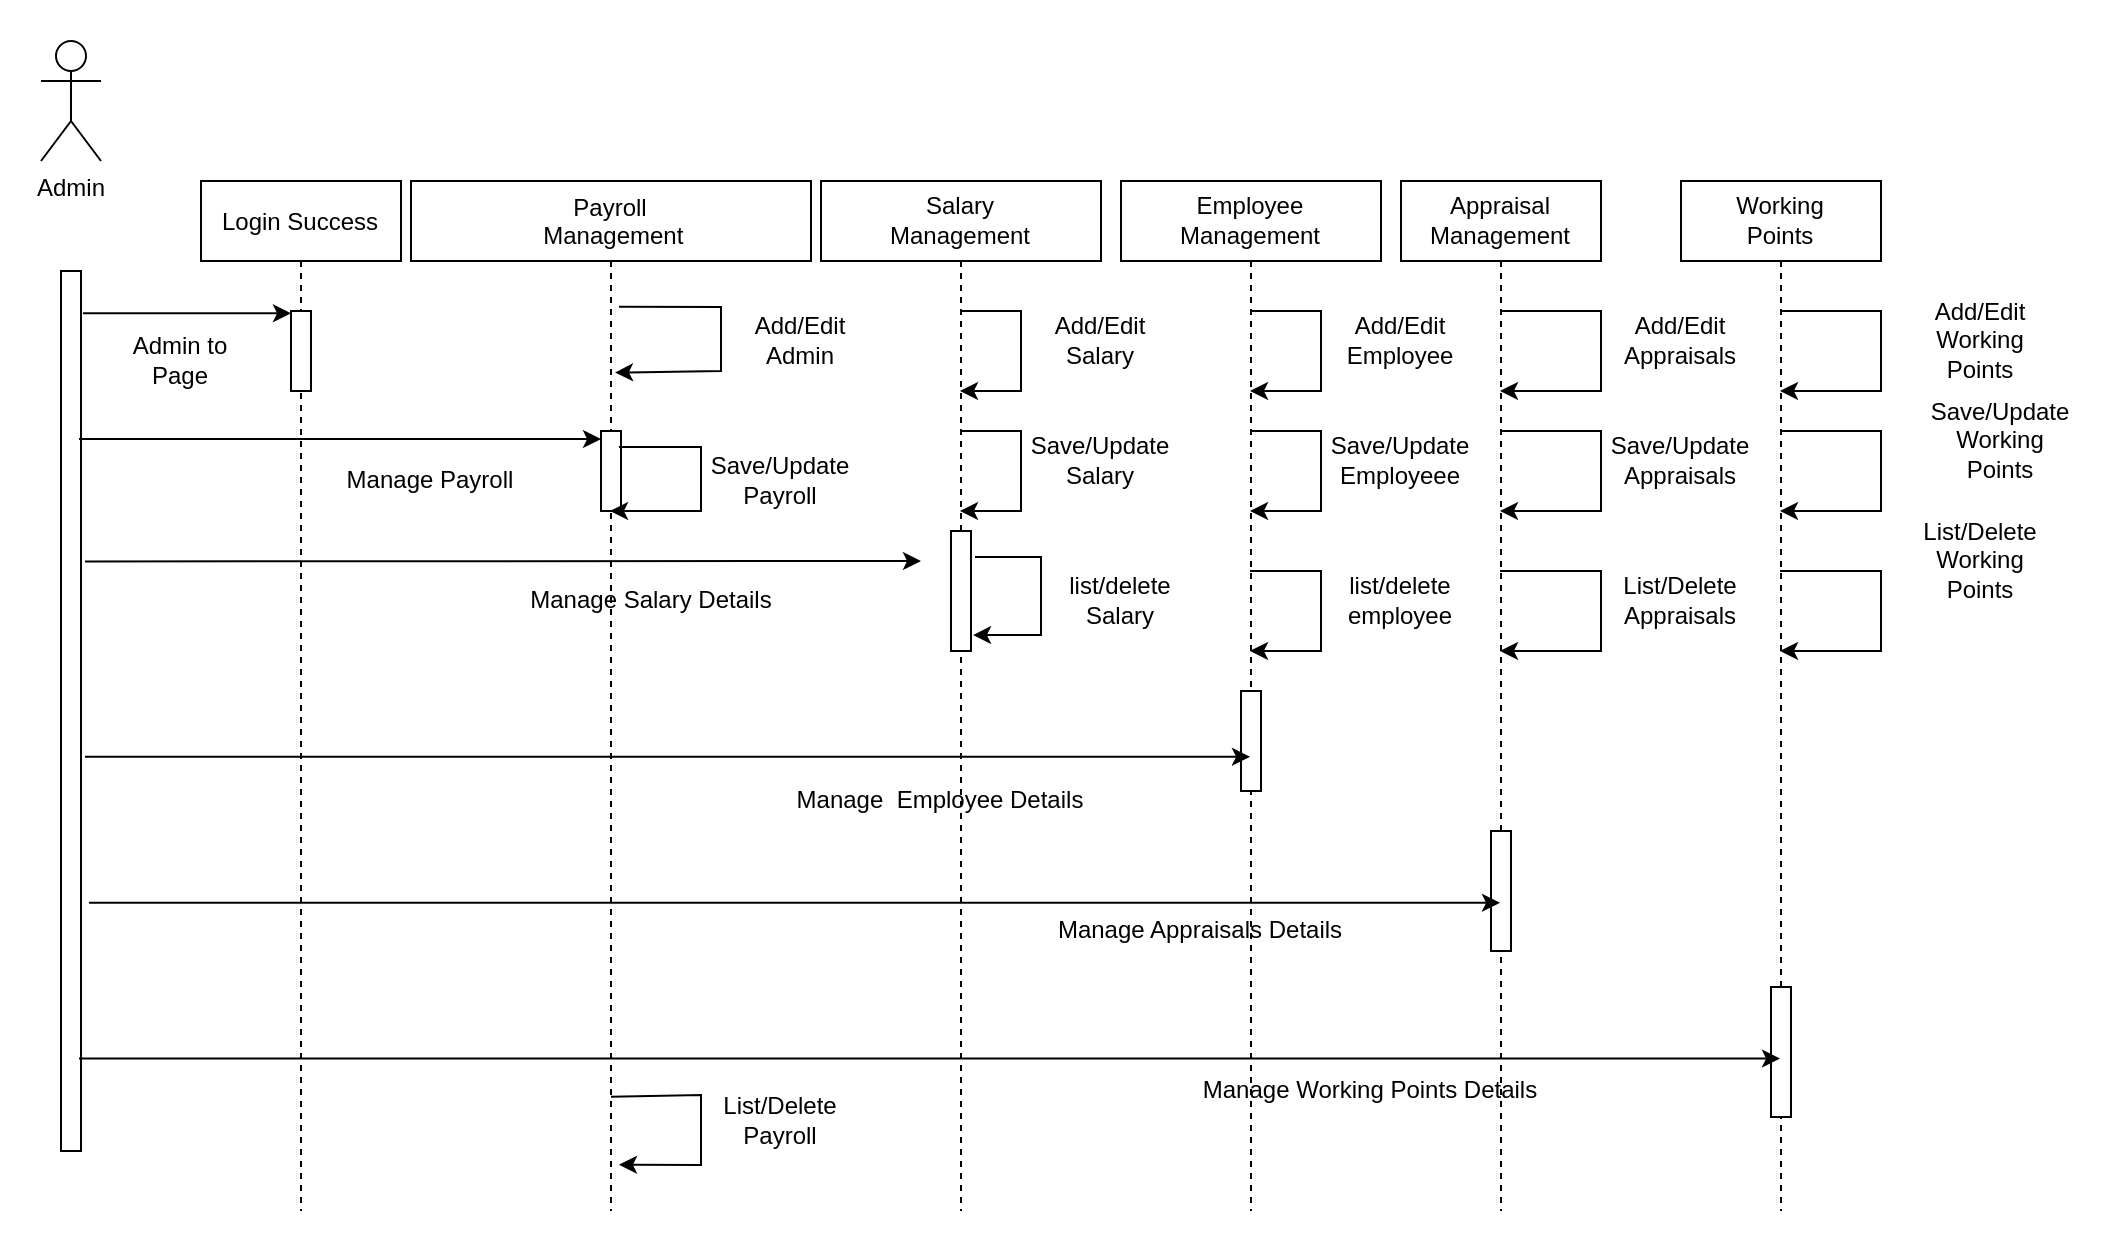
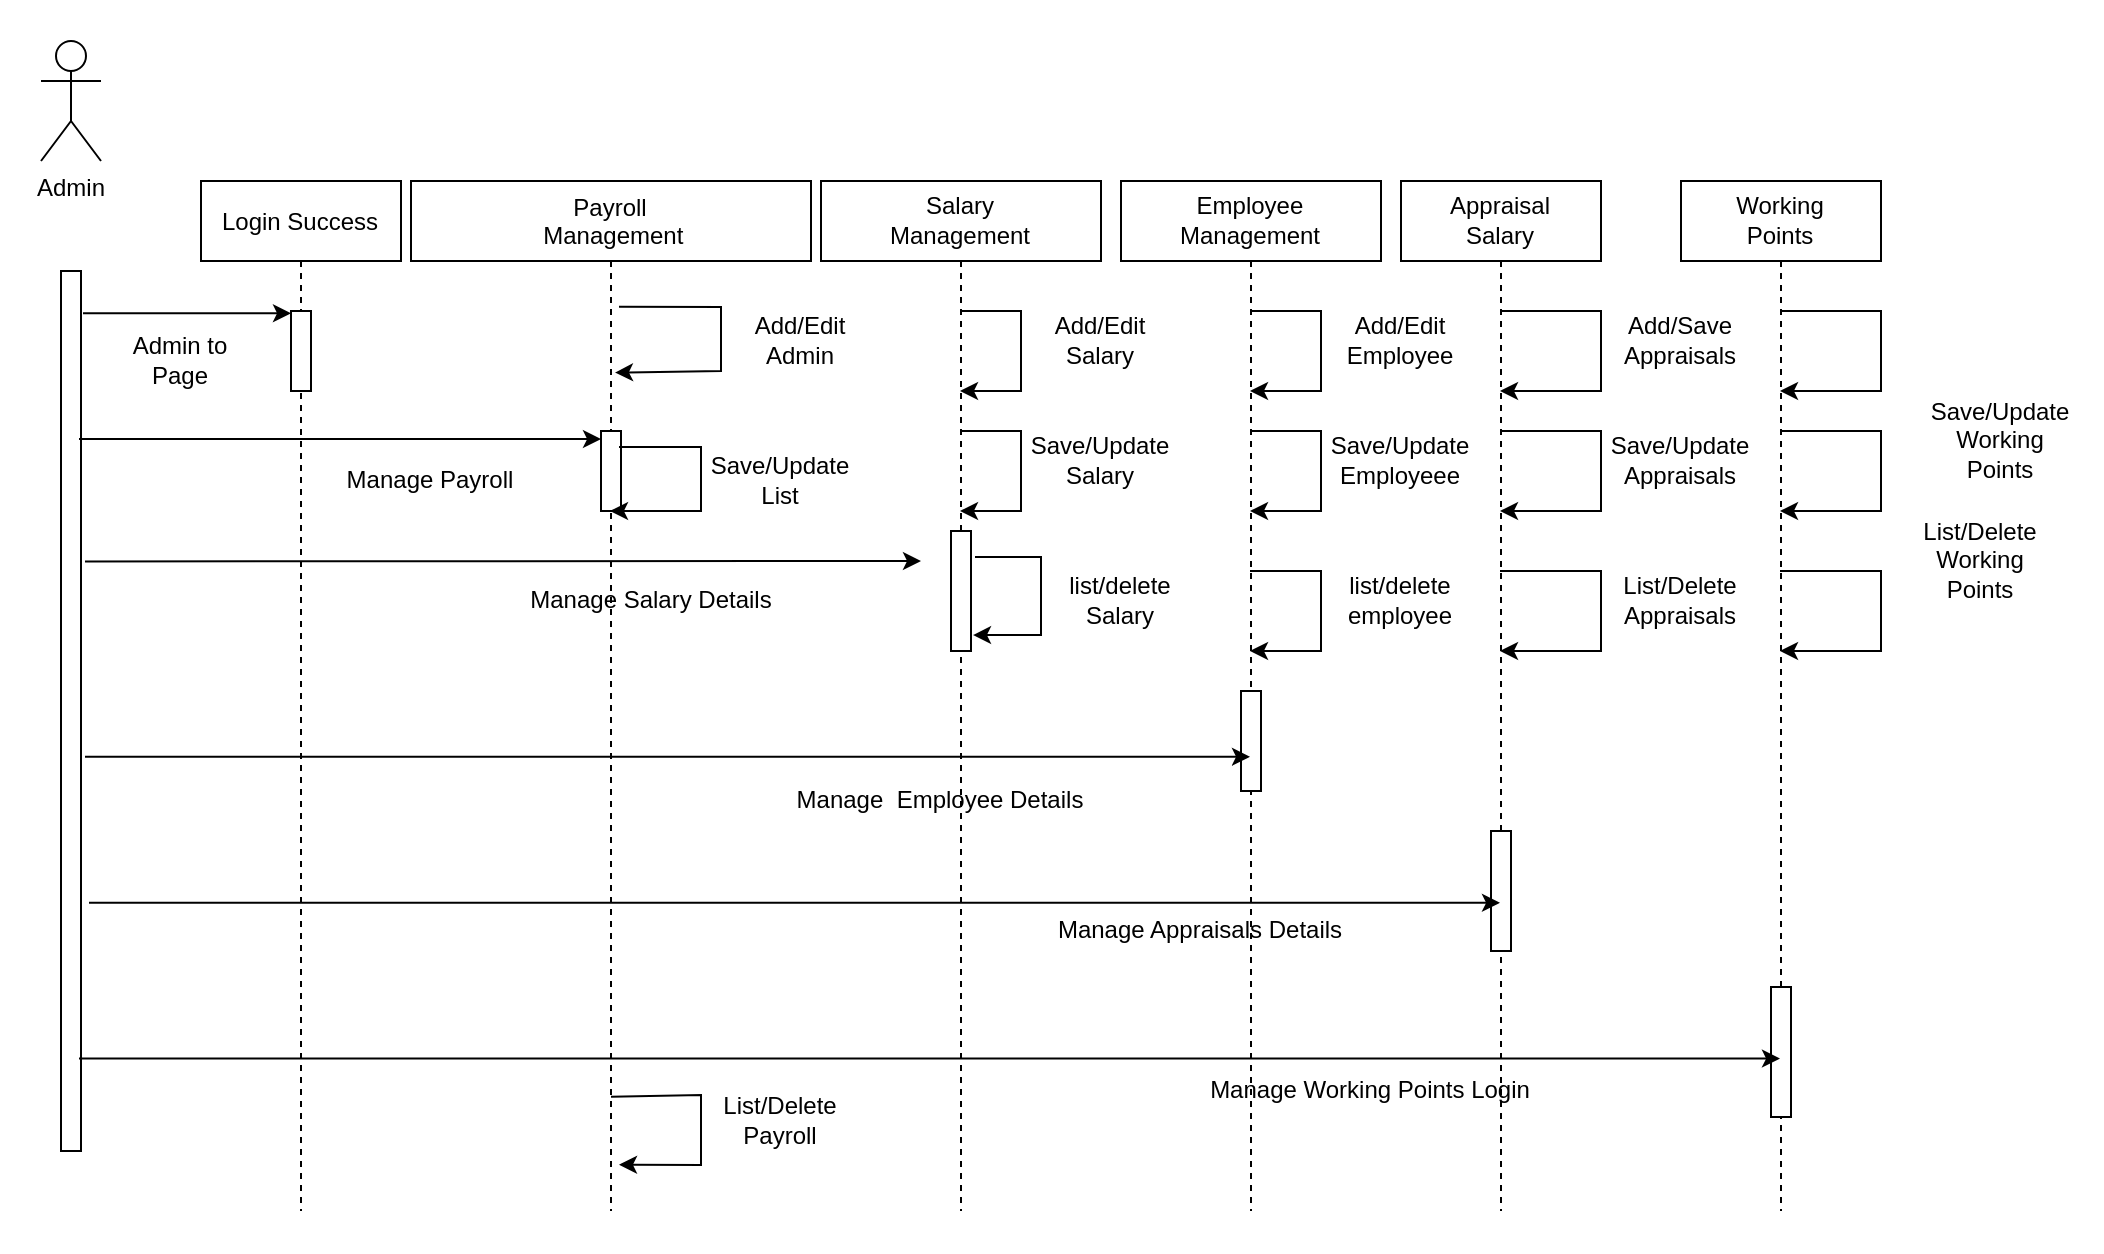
node "Appraisal Management": label "Appraisal Management" -> "Appraisal Salary"
node "Add/Edit Appraisals": label "Add/Edit Appraisals" -> "Add/Save Appraisals"
node "Add/Edit Working Points": removed
node "Save/Update Payroll": label "Save/Update Payroll" -> "Save/Update List"
node "Manage Working Points Details": label "Manage Working Points Details" -> "Manage Working Points Login"
